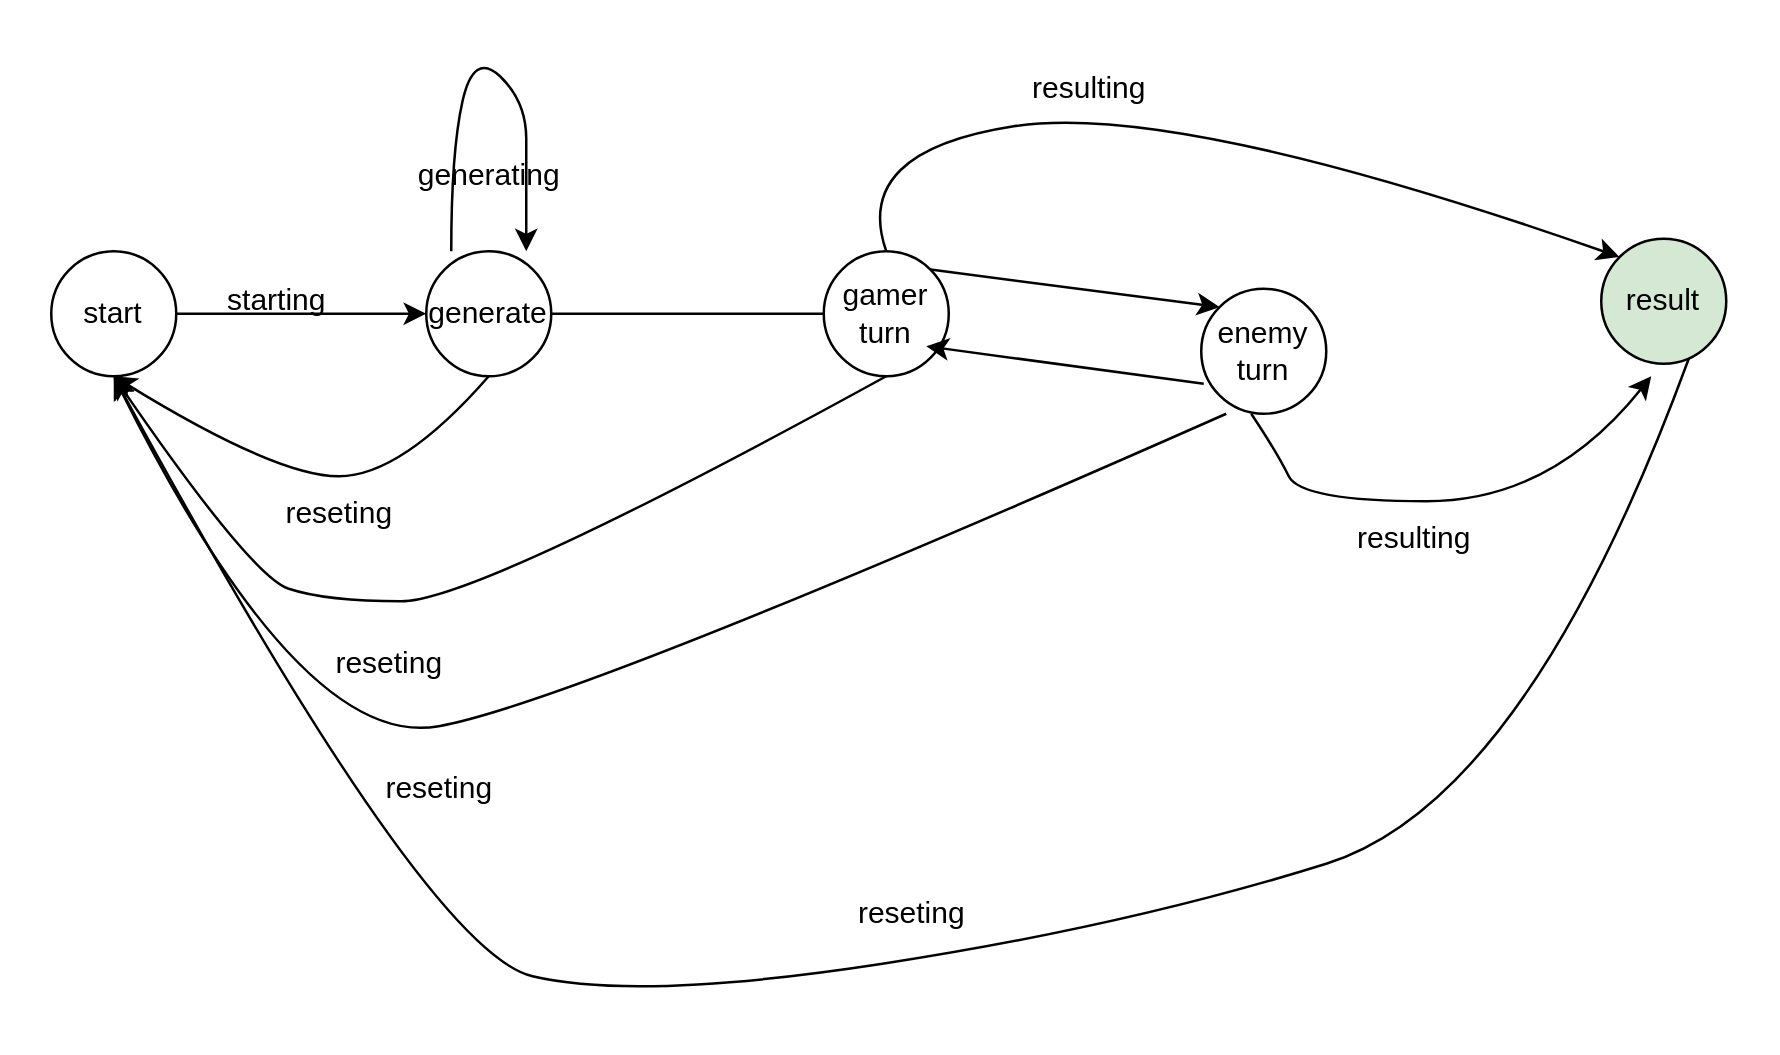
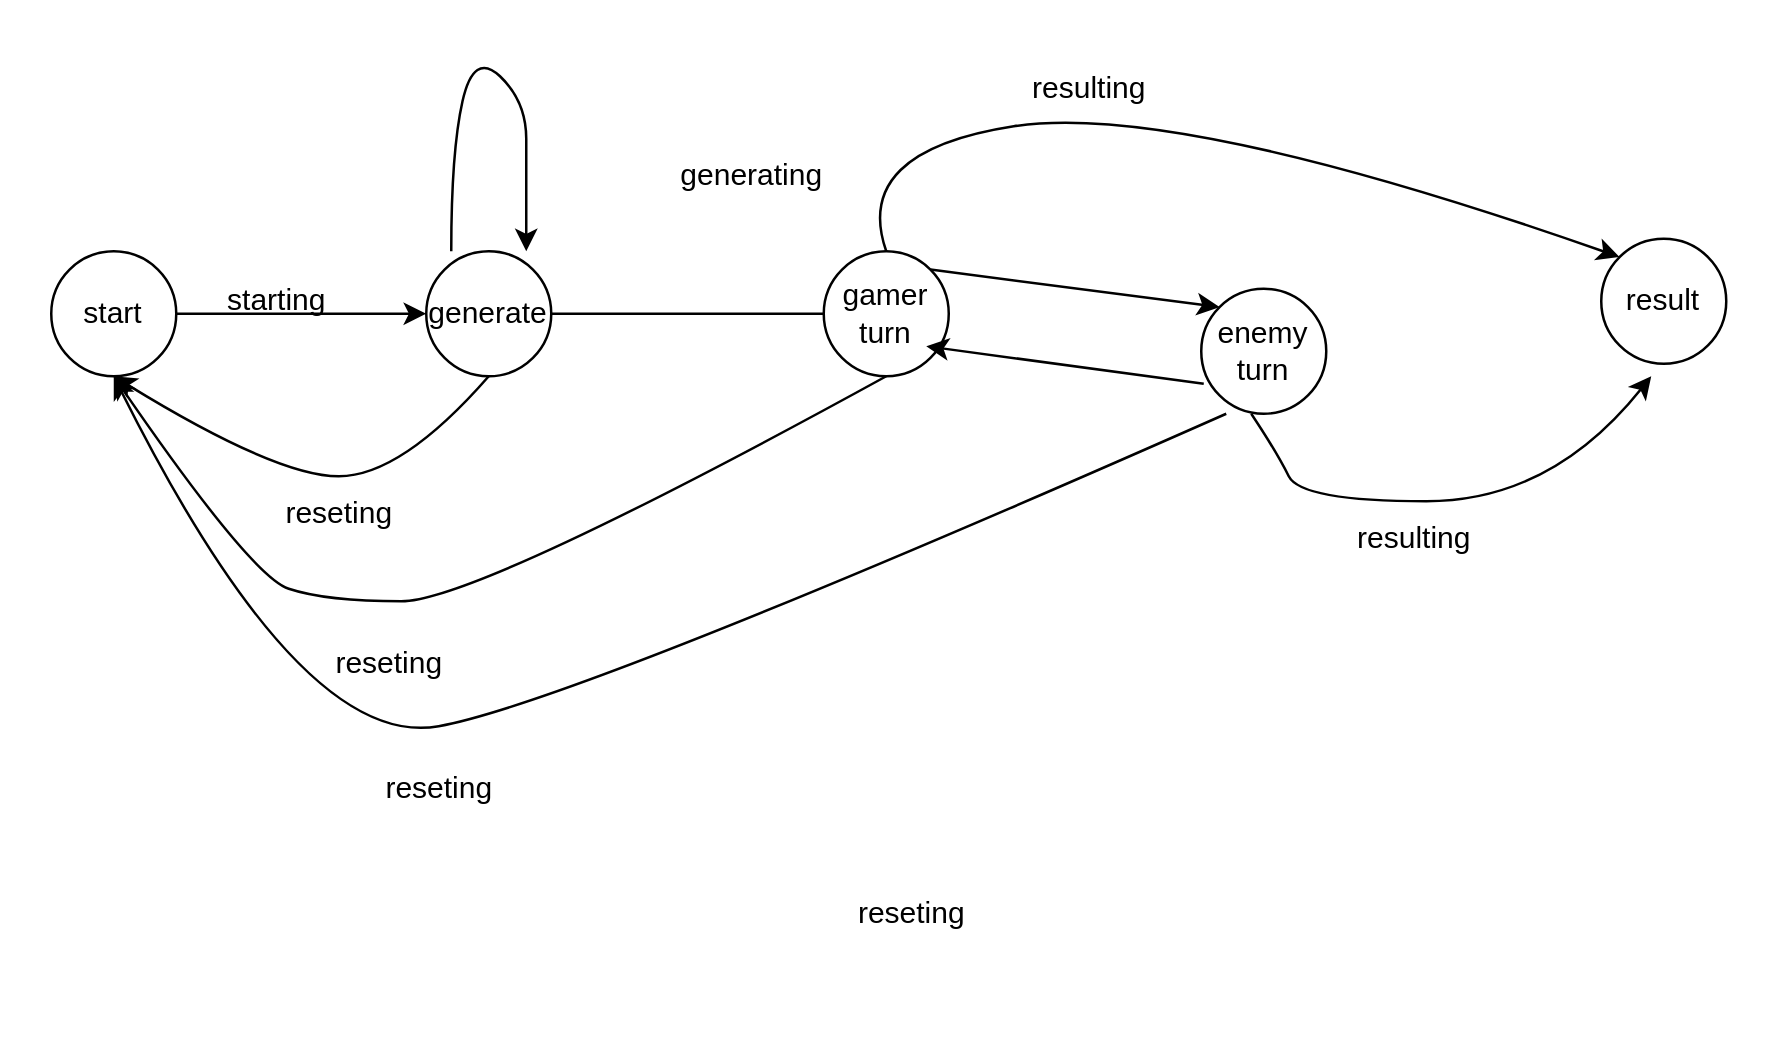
node "generating": moved (489, 176) -> (751, 176)
node "result": fillcolor #d5e8d4 -> #ffffff
edge "result" -> "start": removed
